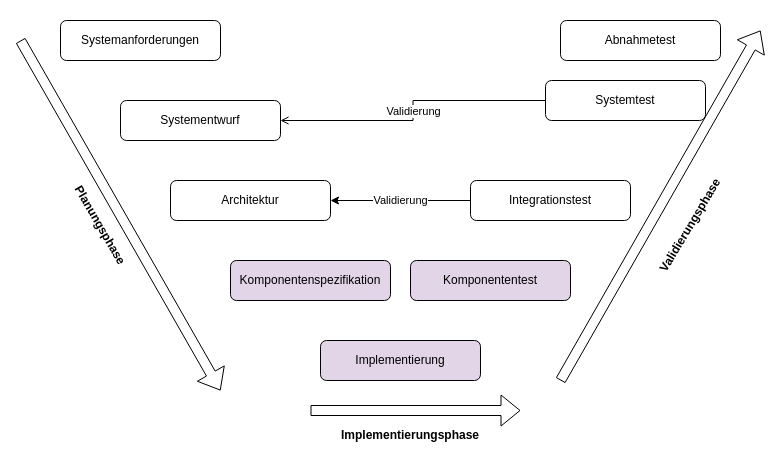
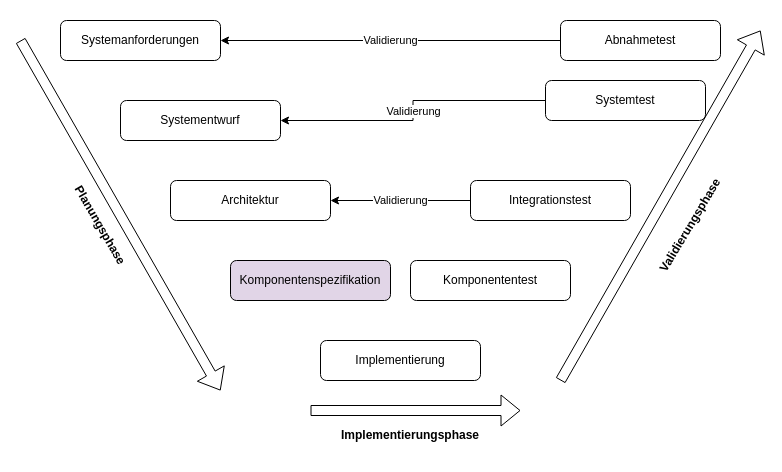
edge "Abnahmetest" -> "Systemanforderungen": added, label "Validierung"
edge "Systemtest" -> "Systementwurf": arrowhead open -> classic
node "Komponententest": fillcolor #e1d5e7 -> #ffffff
node "Implementierung": fillcolor #e1d5e7 -> #ffffff
